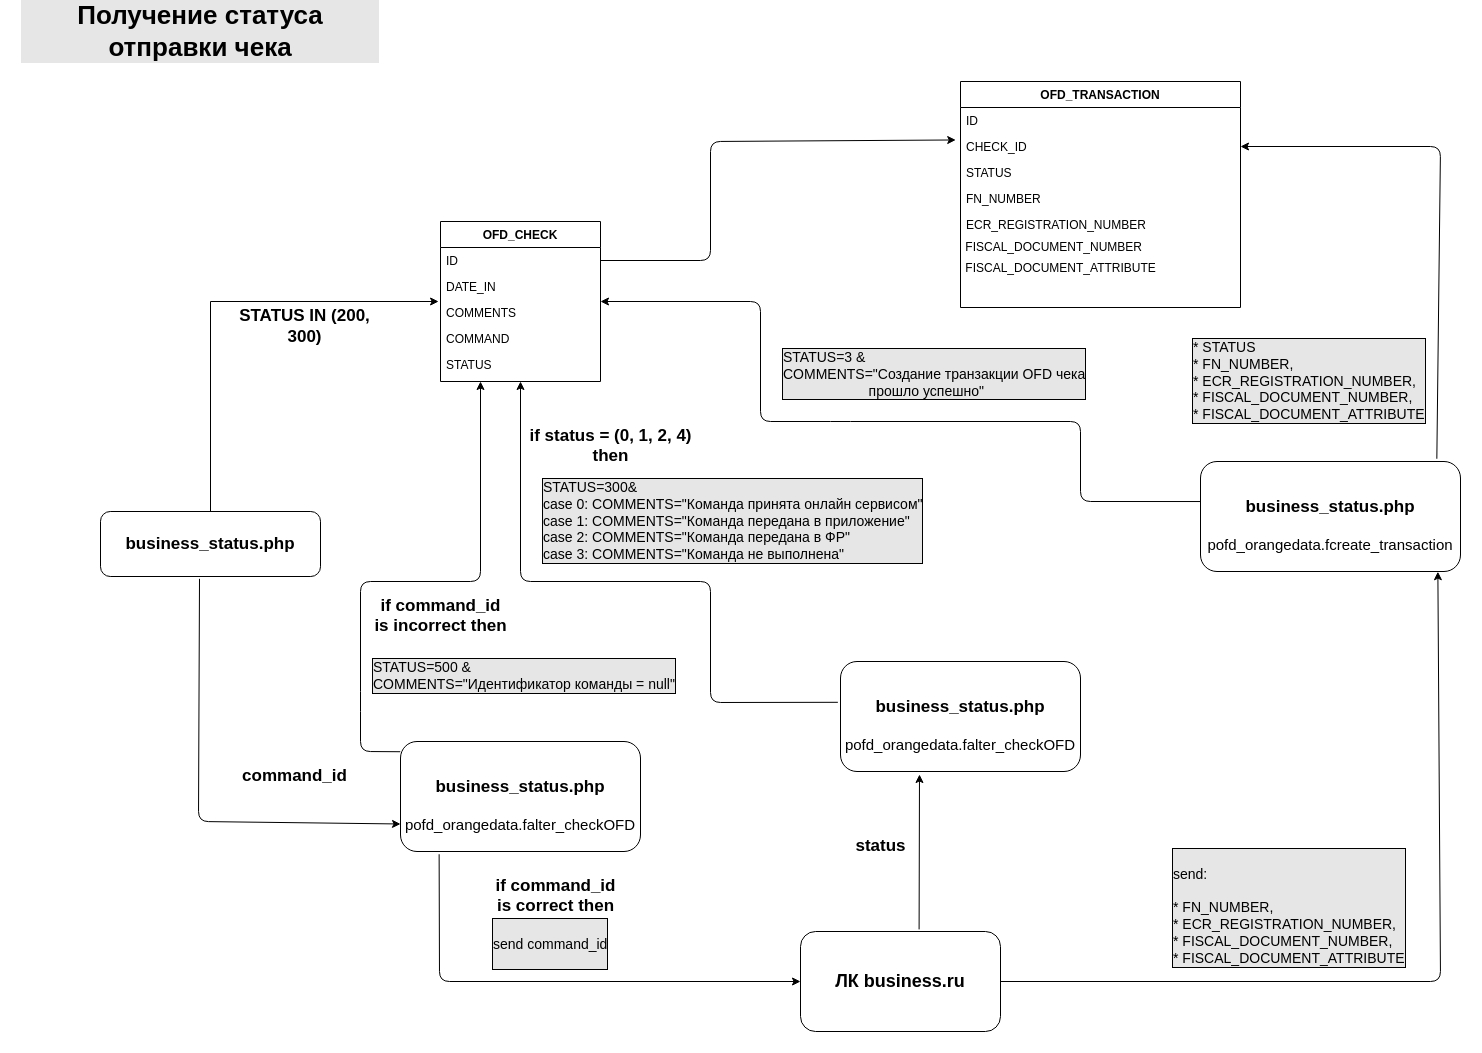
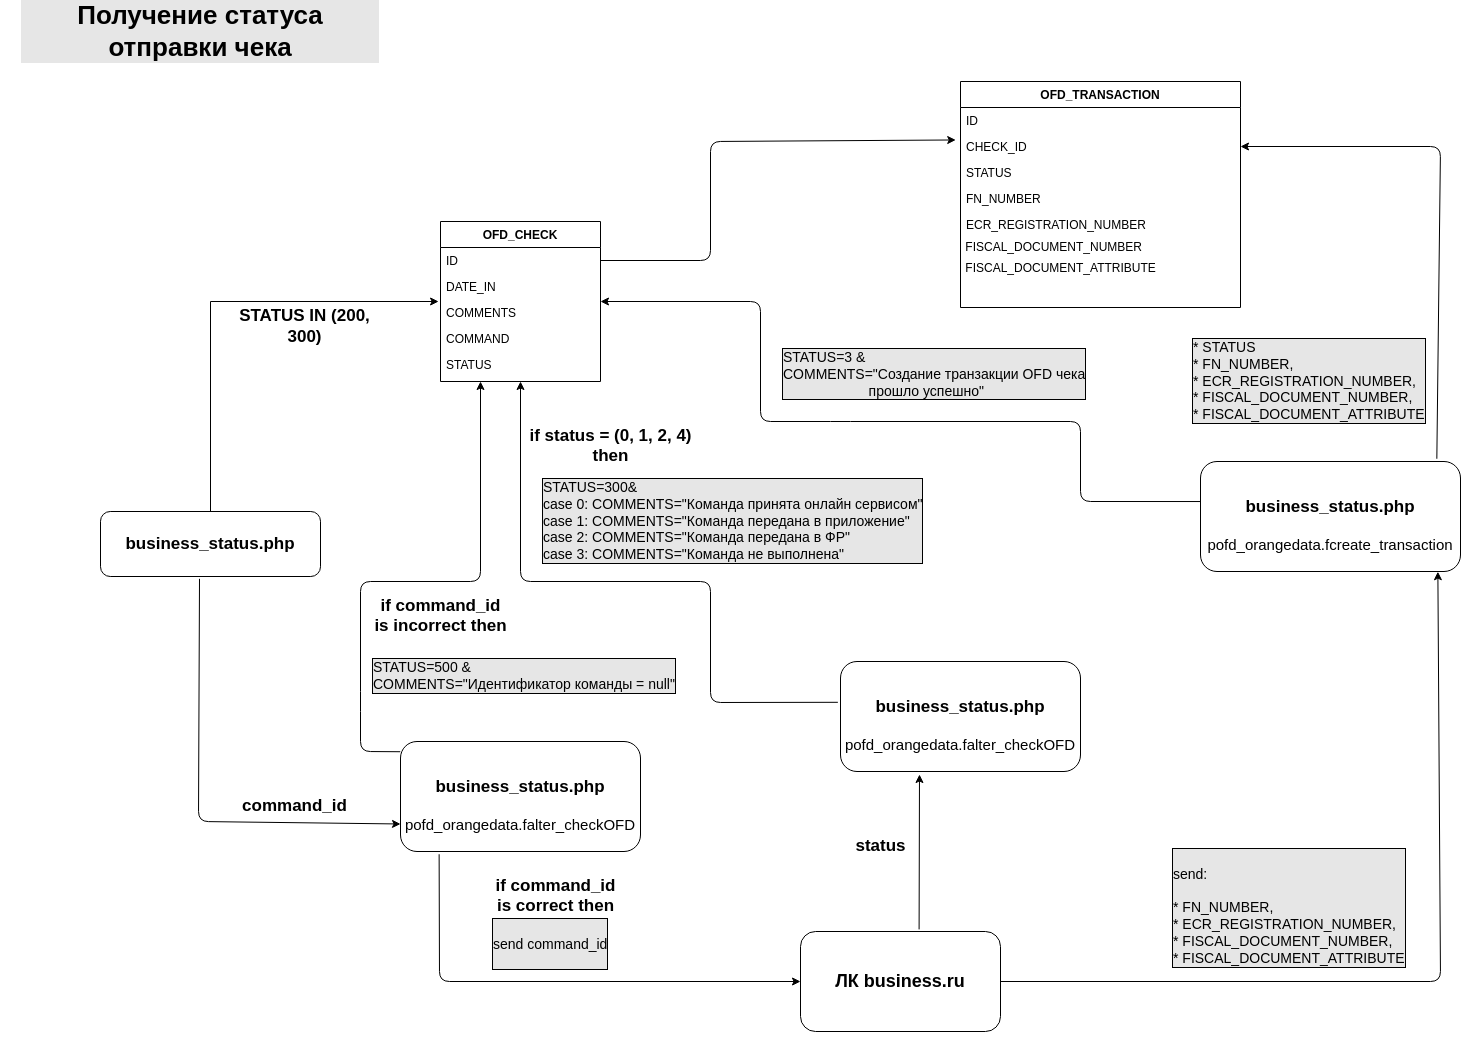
node "command_id": moved (295, 777) -> (295, 807)
